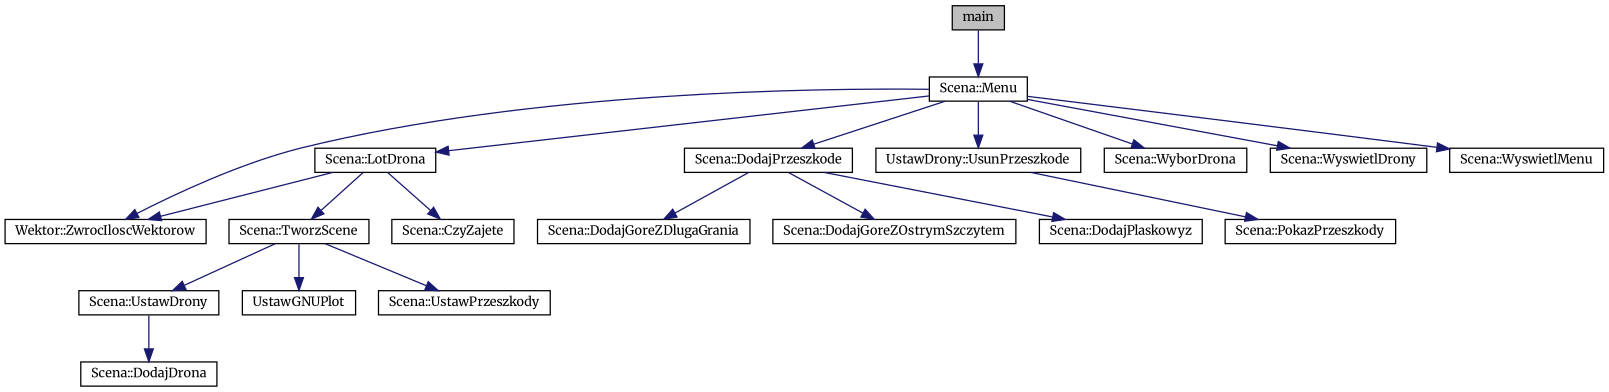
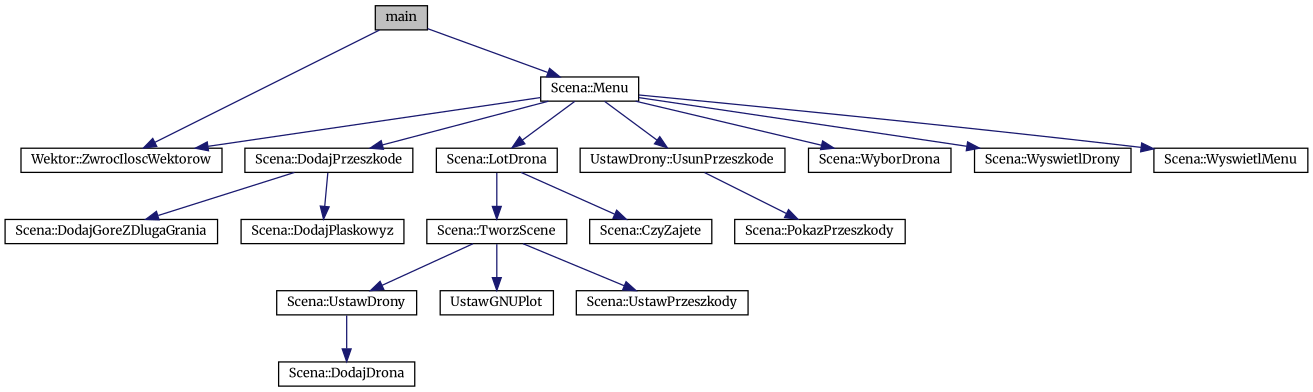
edge "Scena::LotDrona" -> "Wektor::ZwrocIloscWektorow": now "main" -> "Wektor::ZwrocIloscWektorow"
node "Scena::DodajGoreZOstrymSzczytem": removed
